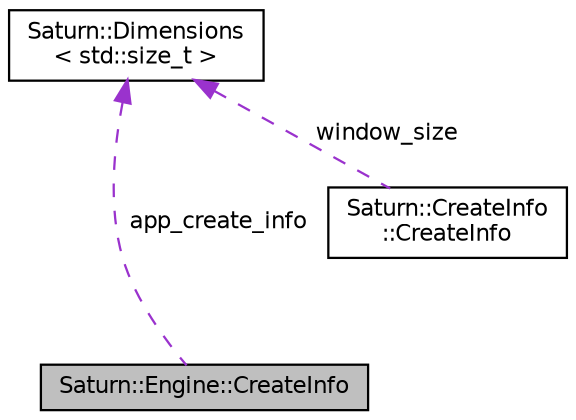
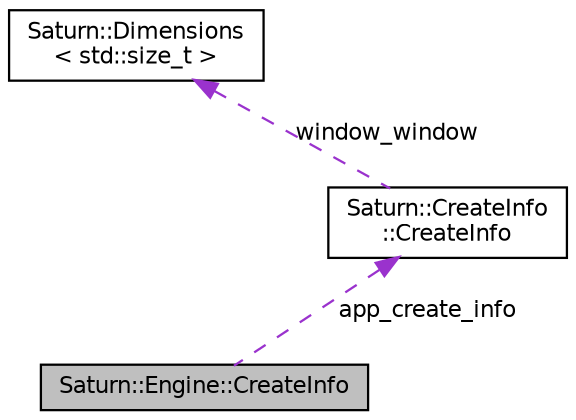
edge "Saturn::CreateInfo ::CreateInfo" -> "Saturn::Dimensions < std::size_t >": label " window_size" -> " window_window"
edge "Saturn::Engine::CreateInfo" -> "Saturn::Dimensions < std::size_t >": now "Saturn::Engine::CreateInfo" -> "Saturn::CreateInfo ::CreateInfo"
